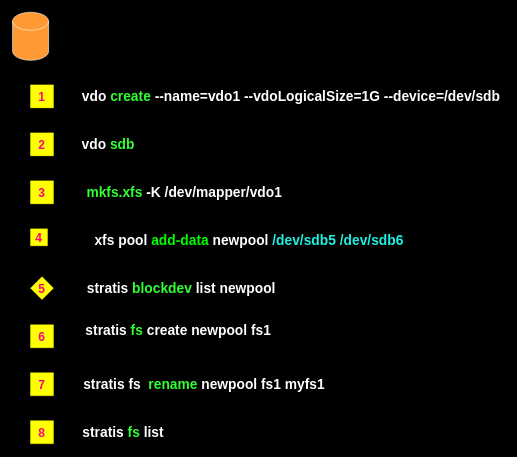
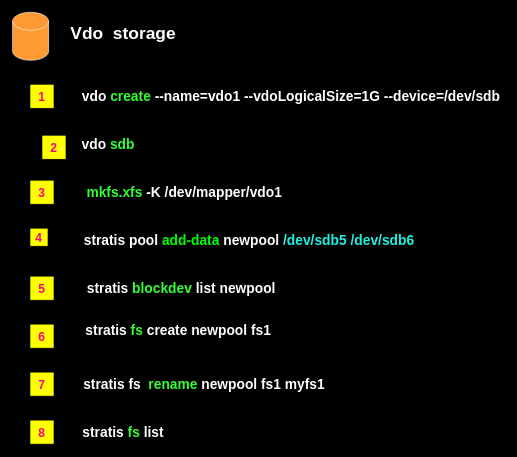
node "Vdo storage": added
node "2": moved (42, 144) -> (54, 147)
node "xfs pool add-data newpool /dev/sdb5 /dev/sdb6": label "xfs pool add-data newpool /dev/sdb5 /dev/sdb6" -> "stratis pool add-data newpool /dev/sdb5 /dev/sdb6"
node "5": shape diamond -> rectangle
